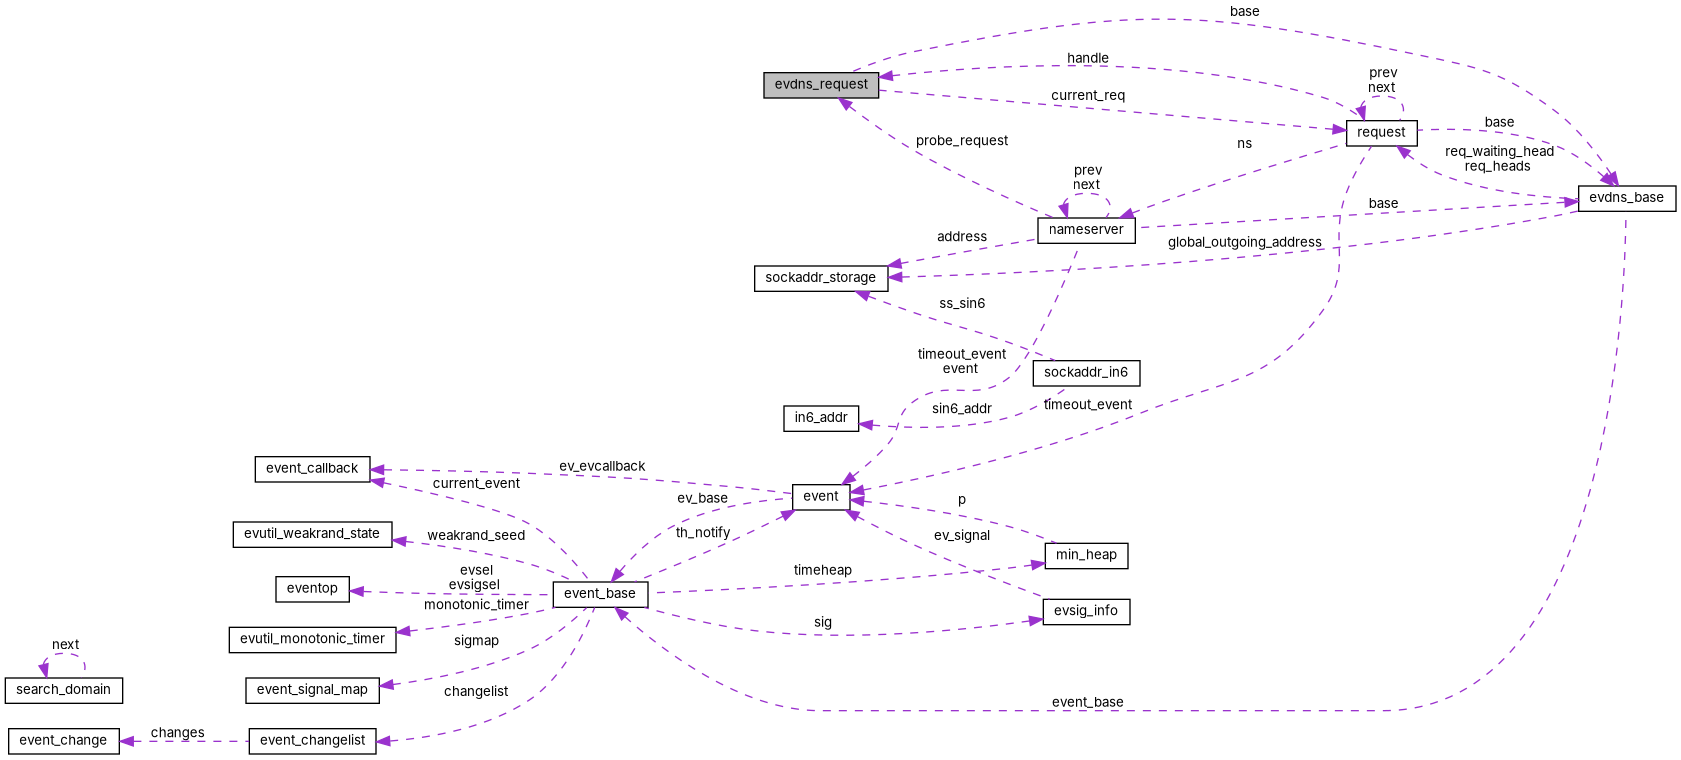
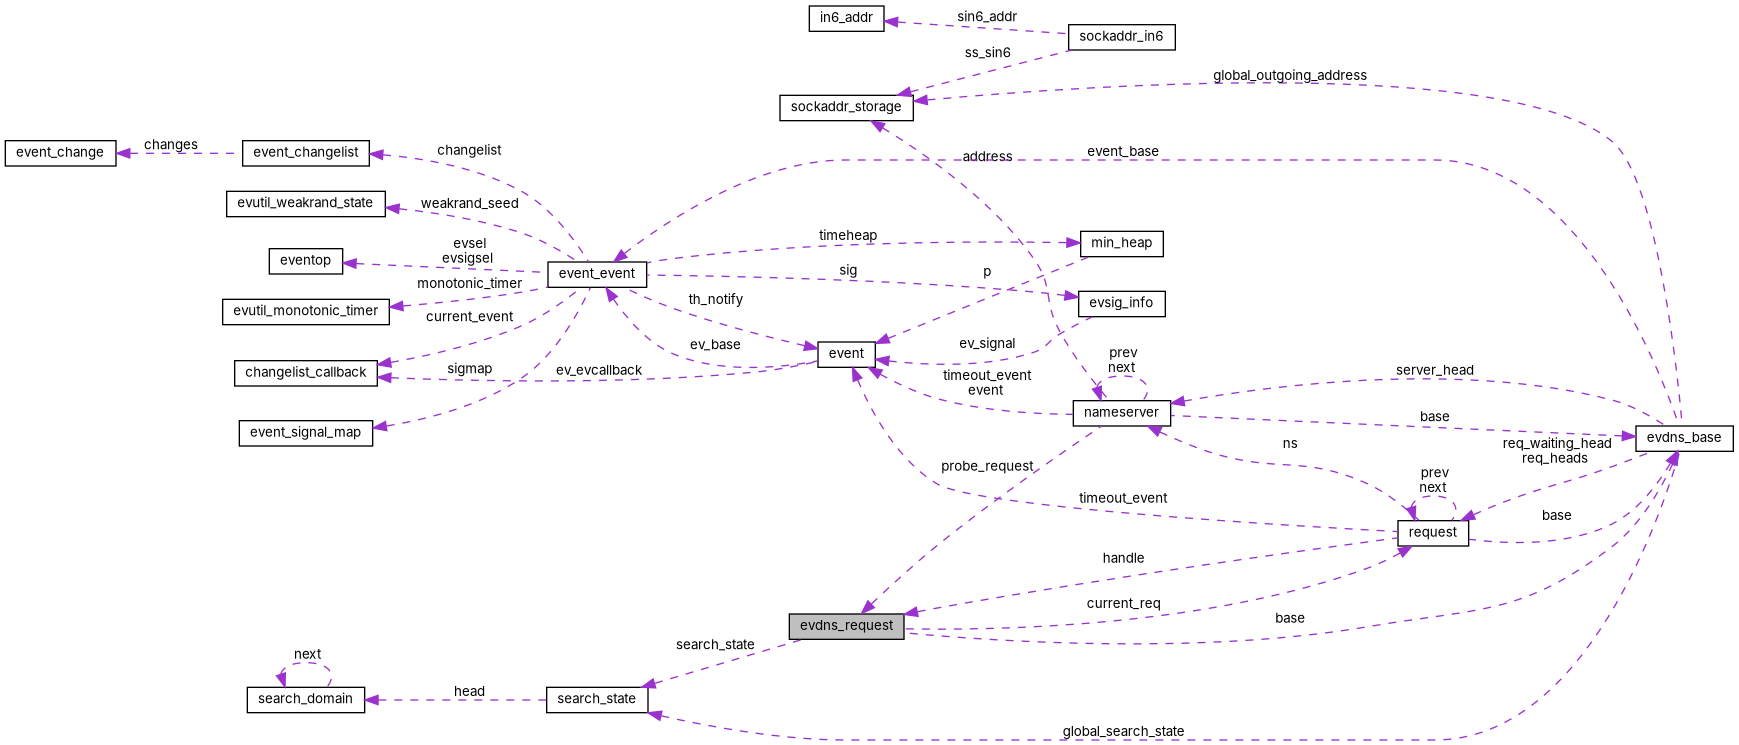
edge "evdns_base" -> "nameserver": added, label "server_head"
node "event_callback": label "event_callback" -> "changelist_callback"
node "event_base": label "event_base" -> "event_event"
node "search_state": added
